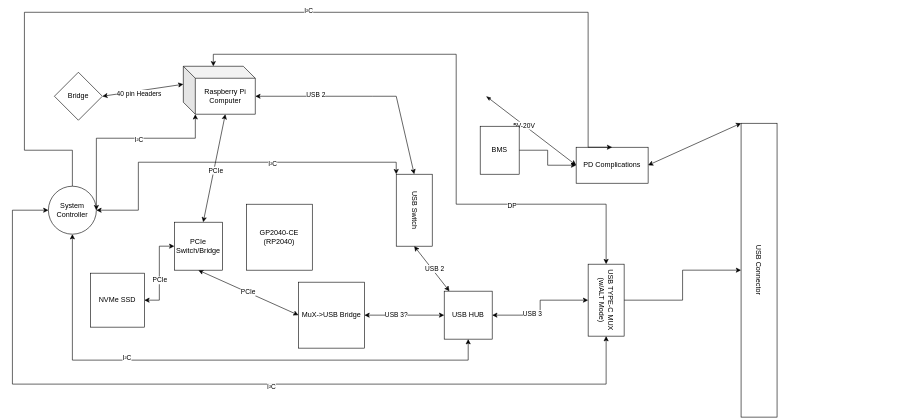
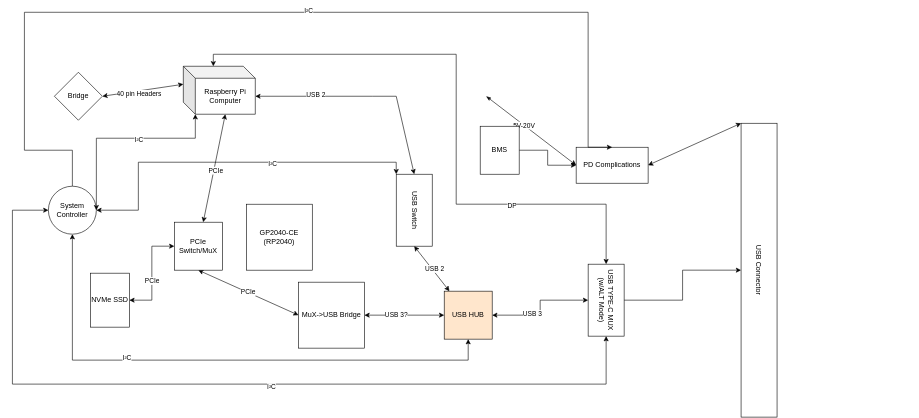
node "PCIe Switch/Bridge": label "PCIe Switch/Bridge" -> "PCIe Switch/MuX"
node "NVMe SSD": size 54x54 -> 39x54
node "USB HUB": fillcolor #ffffff -> #ffe6cc
